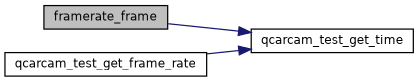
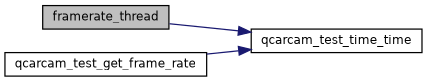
node "framerate_frame": label "framerate_frame" -> "framerate_thread"
node "qcarcam_test_get_time": label "qcarcam_test_get_time" -> "qcarcam_test_time_time"
